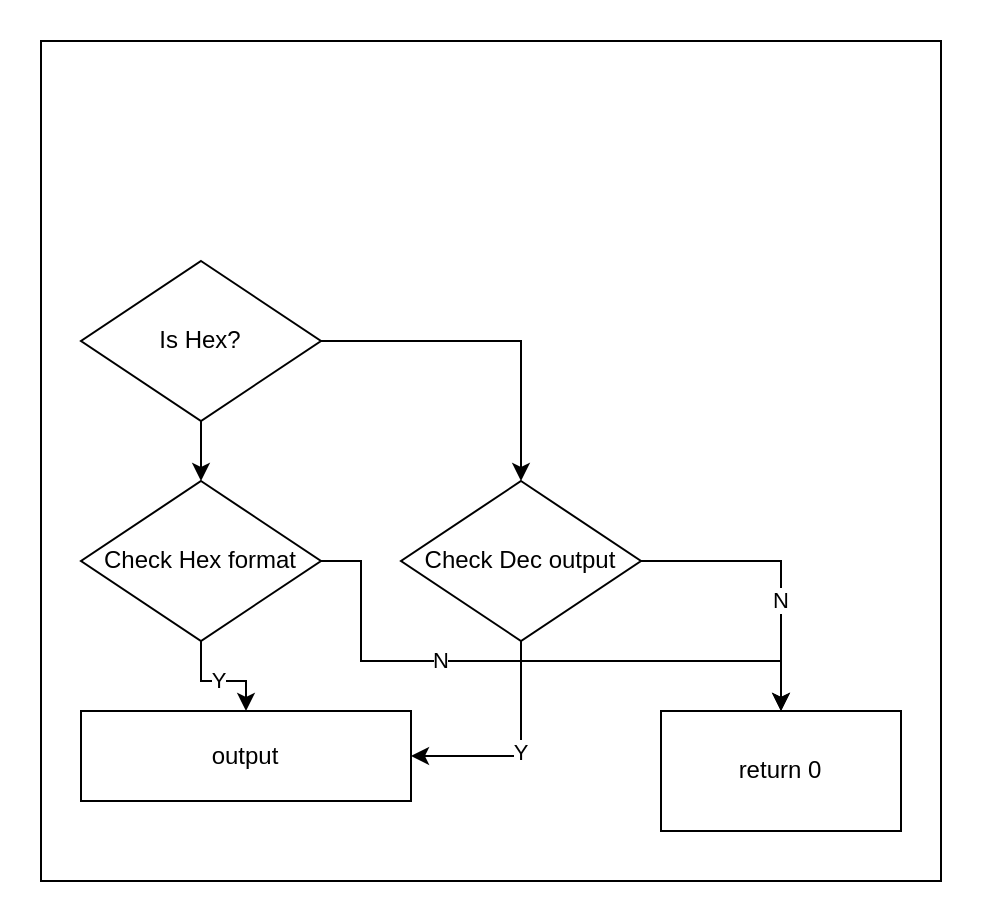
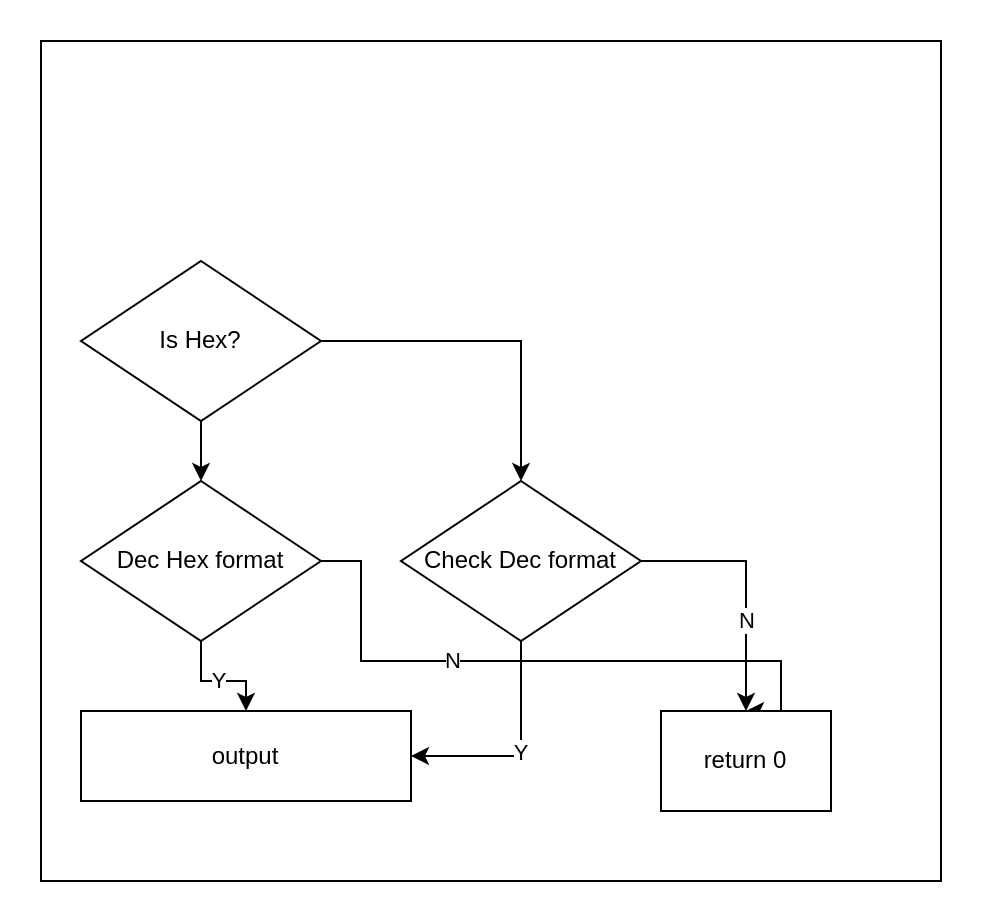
node "Check Hex format": label "Check Hex format" -> "Dec Hex format"
node "Check Dec output": label "Check Dec output" -> "Check Dec format"
node "return 0": size 240x120 -> 170x100
